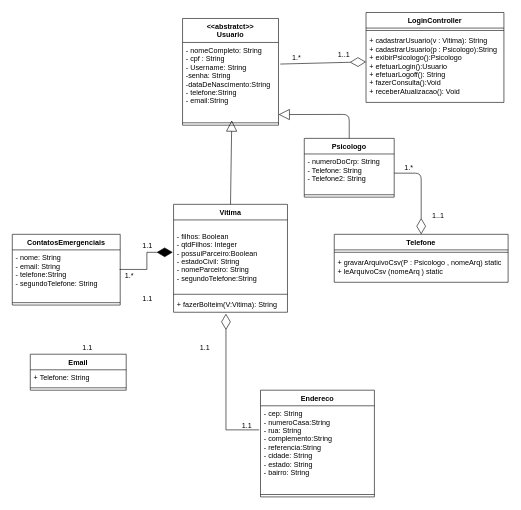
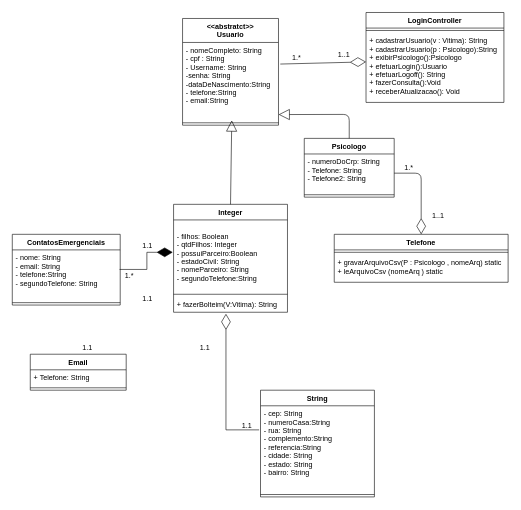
node "Vitima": label "Vitima" -> "Integer"
node "Endereco": label "Endereco" -> "String"
